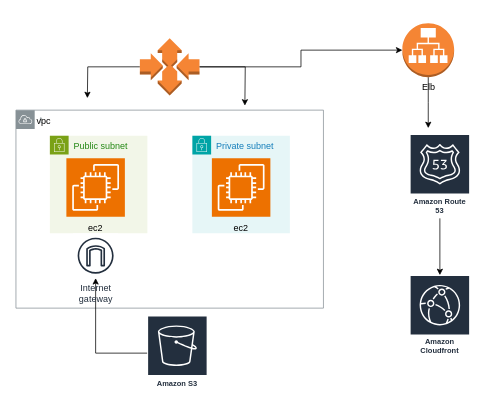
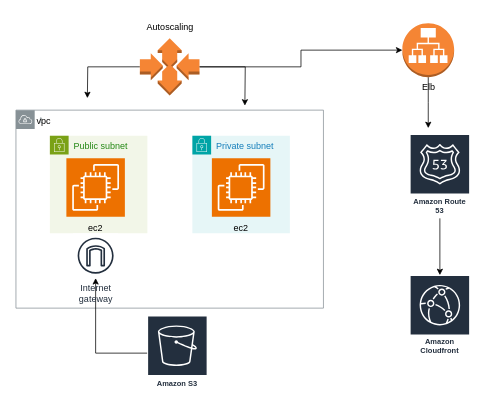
node "Autoscaling": added
